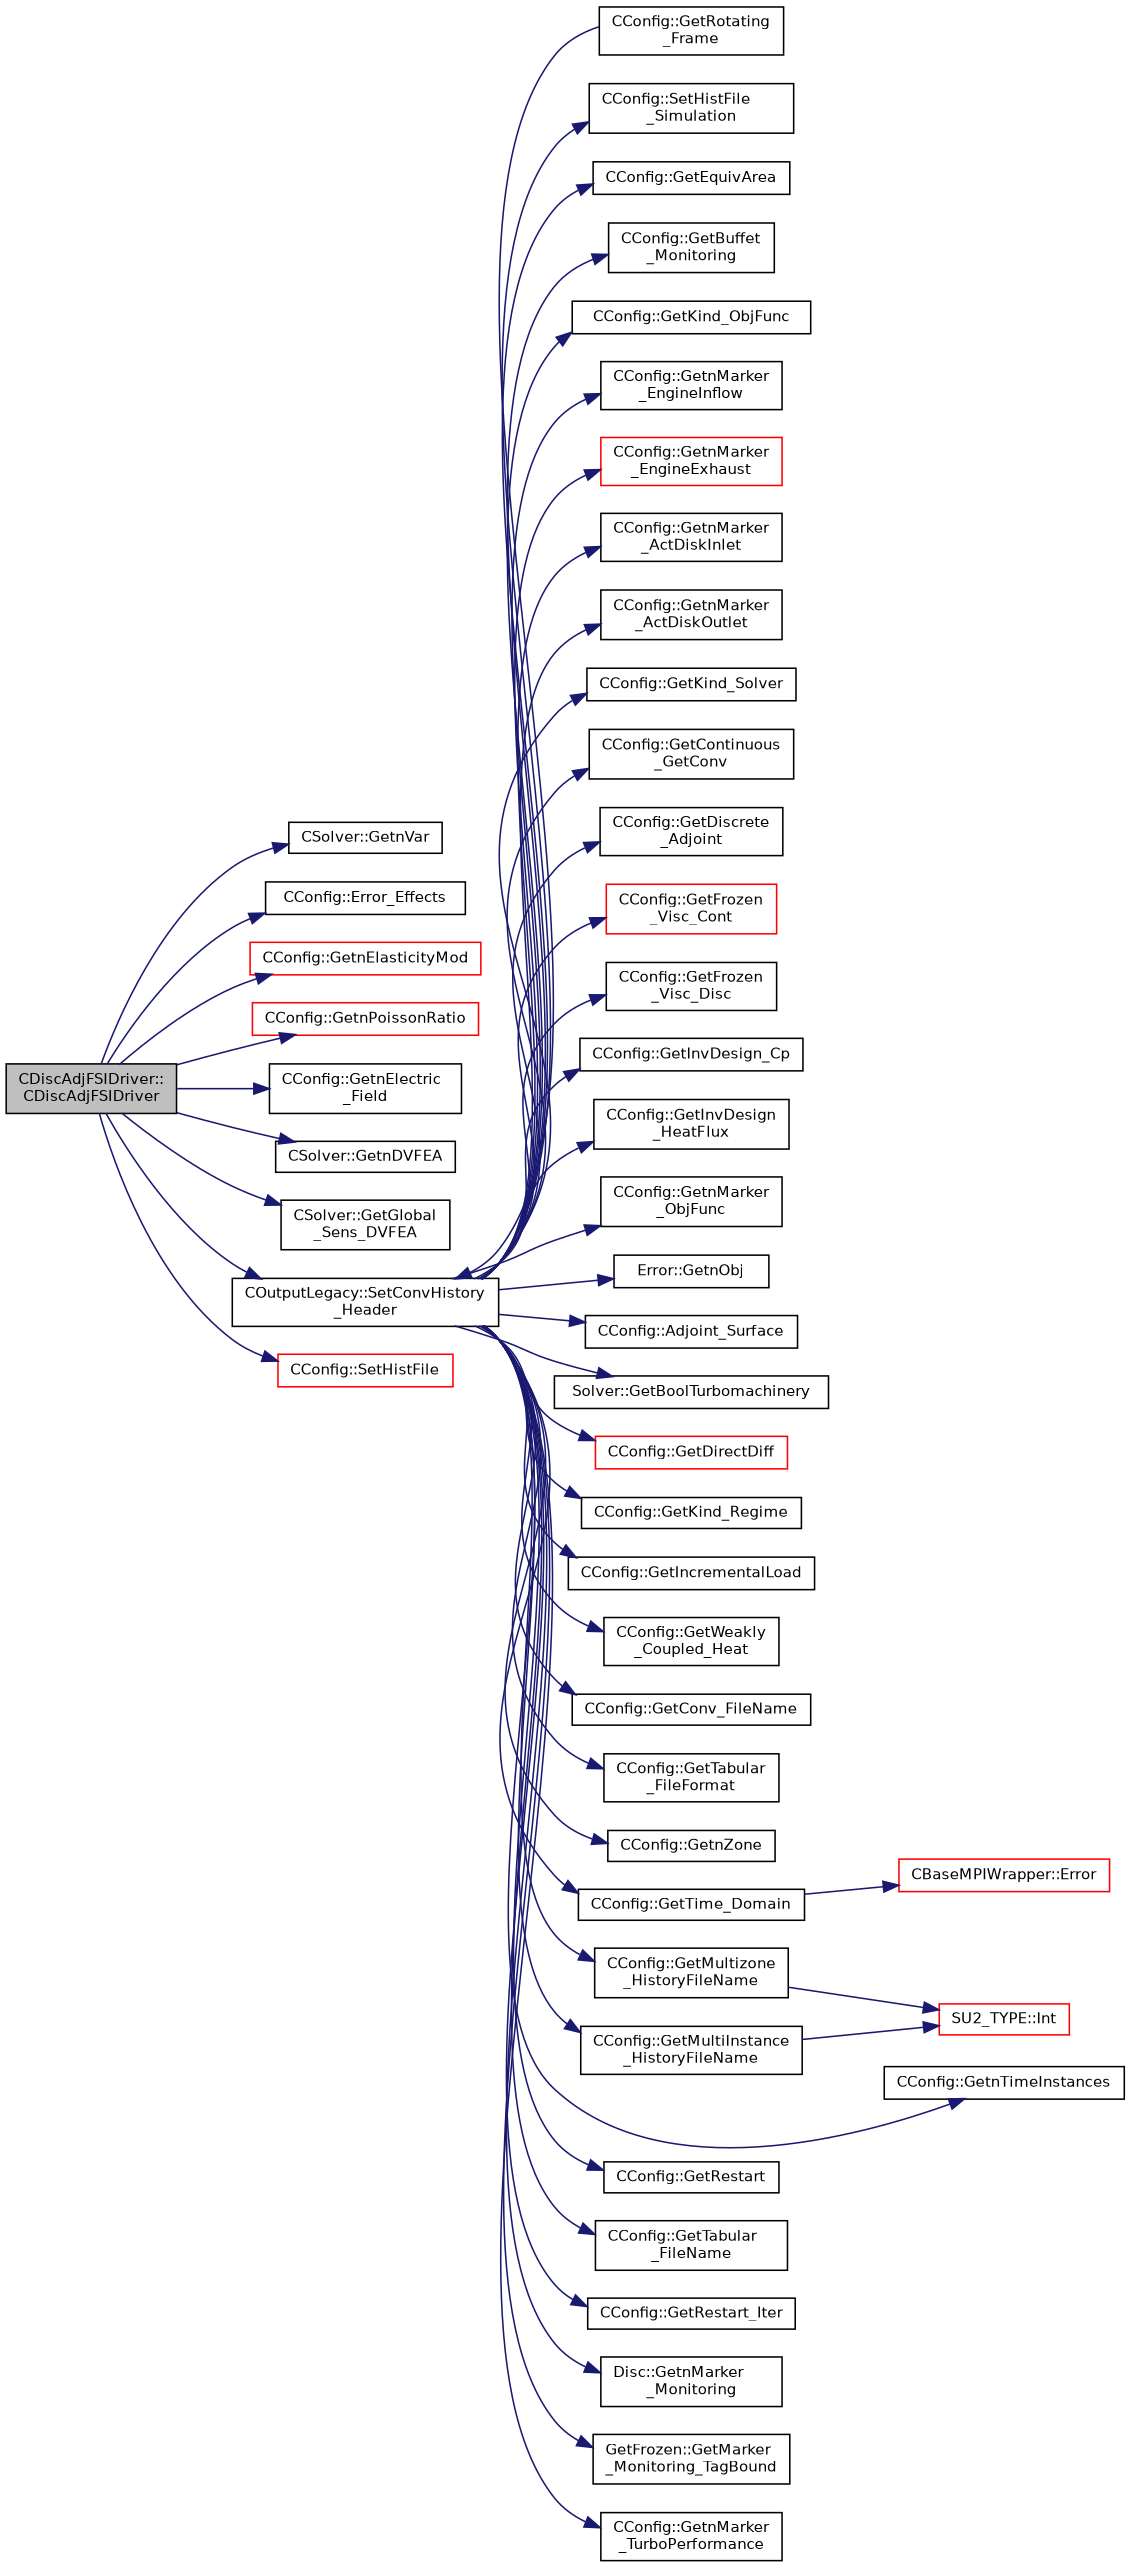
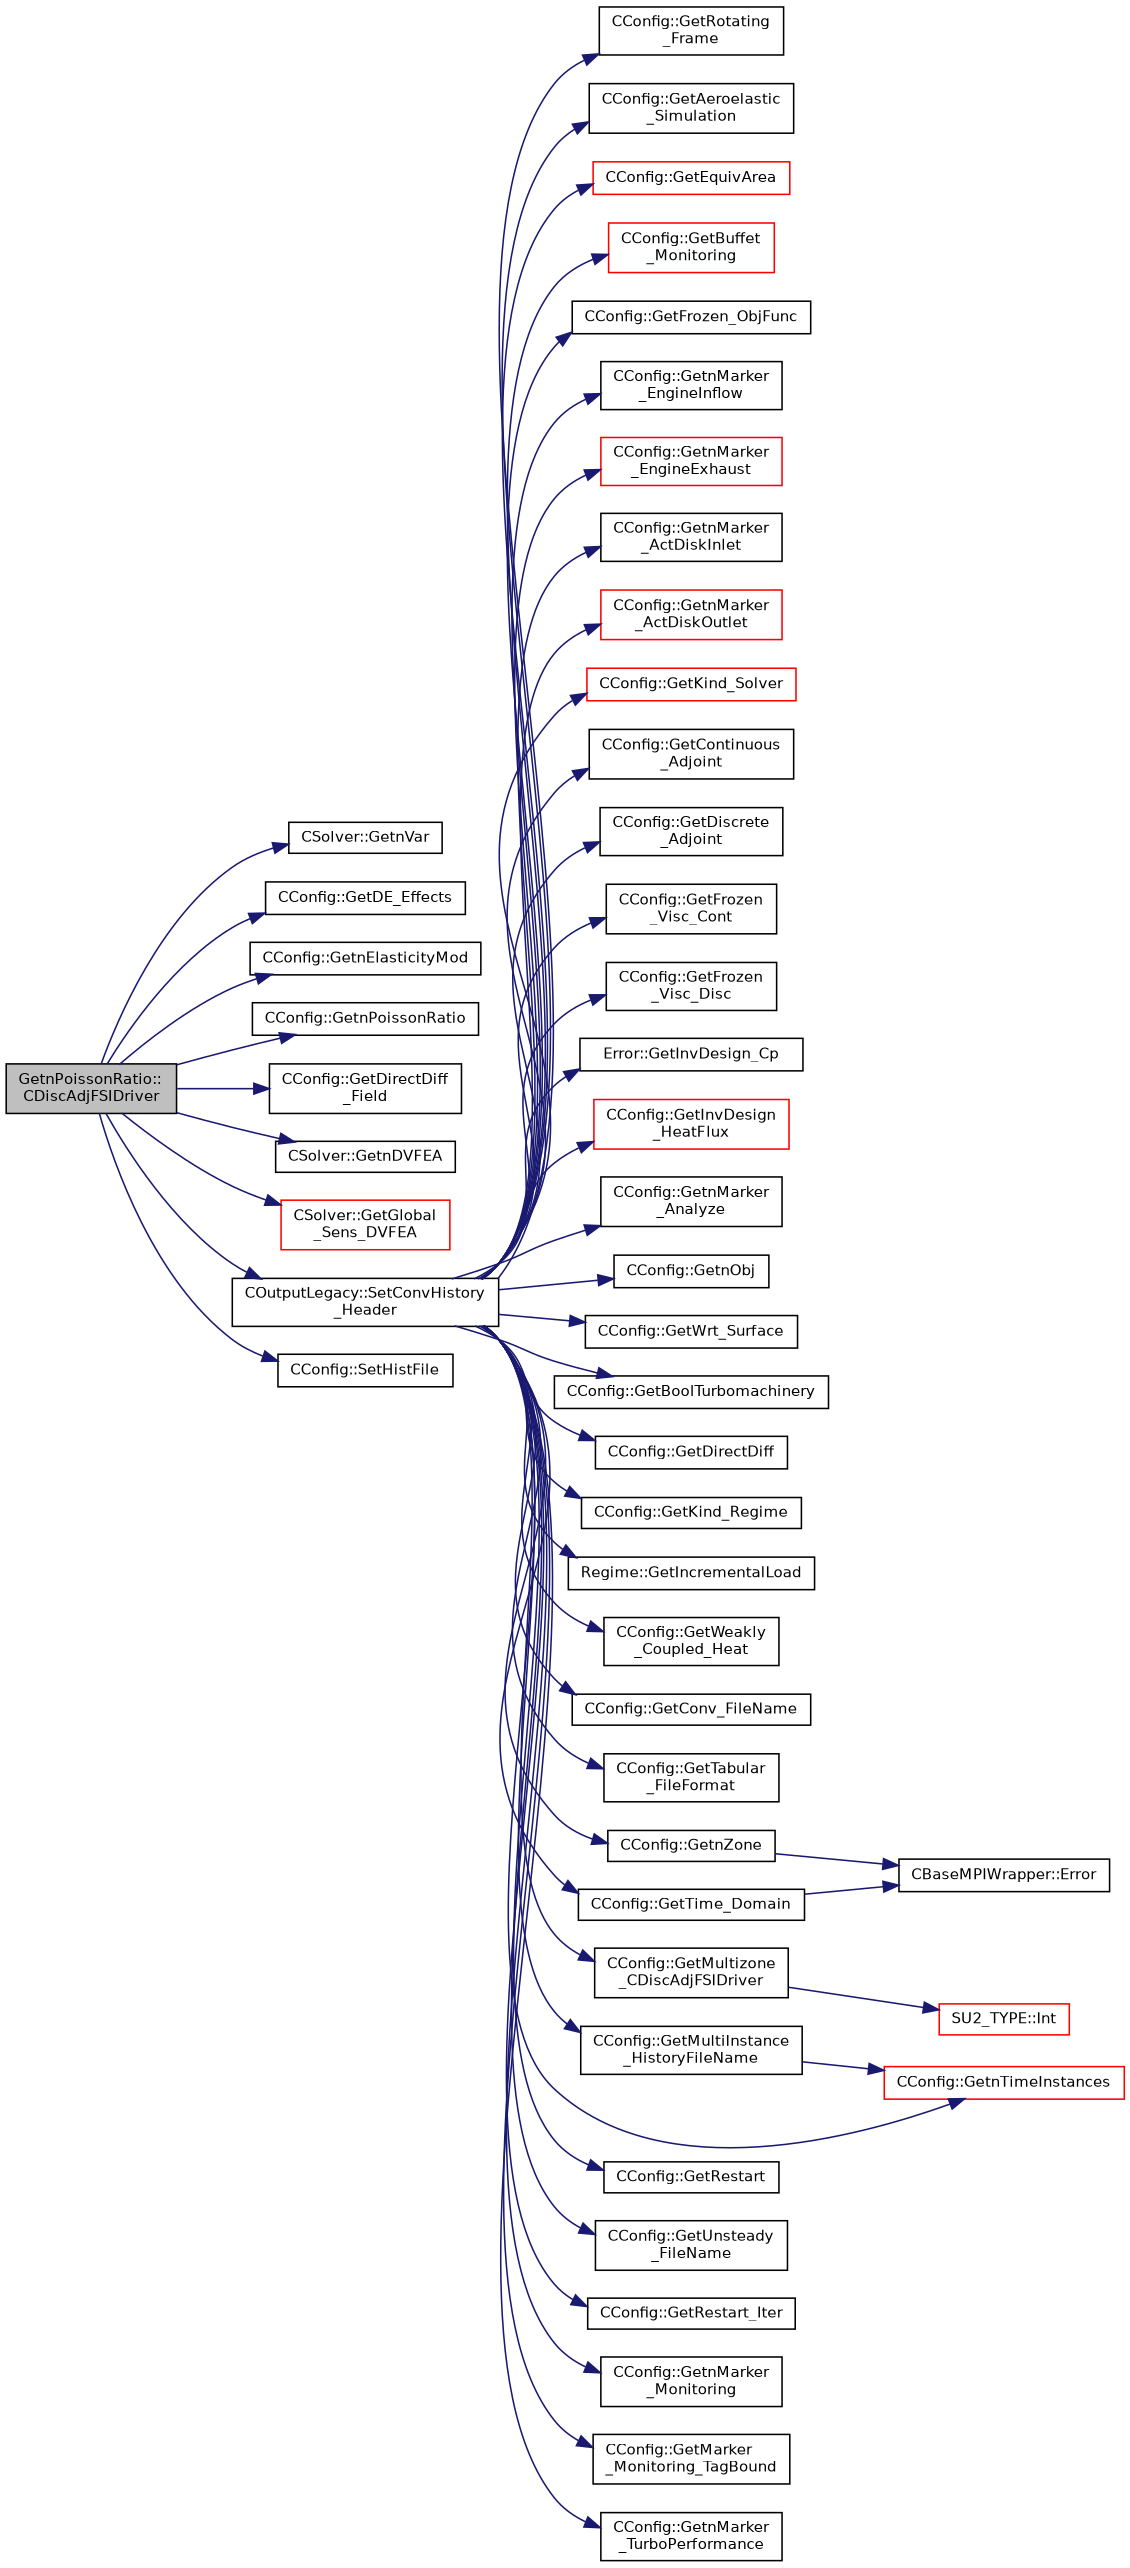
node "CConfig::SetHistFile _Simulation": label "CConfig::SetHistFile _Simulation" -> "CConfig::GetAeroelastic _Simulation"
node "CConfig::GetEquivArea": color black -> red
node "CConfig::GetBuffet _Monitoring": color black -> red
node "CConfig::GetKind_ObjFunc": label "CConfig::GetKind_ObjFunc" -> "CConfig::GetFrozen_ObjFunc"
node "CConfig::GetnMarker _ActDiskOutlet": color black -> red
edge "CConfig::GetRotating _Frame" -> "COutputLegacy::SetConvHistory _Header": reversed
node "CConfig::GetKind_Solver": color black -> red
node "CConfig::GetContinuous _GetConv": label "CConfig::GetContinuous _GetConv" -> "CConfig::GetContinuous _Adjoint"
node "CConfig::Error_Effects": label "CConfig::Error_Effects" -> "CConfig::GetDE_Effects"
node "CConfig::GetFrozen _Visc_Cont": color red -> black
node "CConfig::GetnElasticityMod": color red -> black
node "CConfig::GetnPoissonRatio": color red -> black
node "CConfig::GetInvDesign_Cp": label "CConfig::GetInvDesign_Cp" -> "Error::GetInvDesign_Cp"
node "CDiscAdjFSIDriver:: CDiscAdjFSIDriver": label "CDiscAdjFSIDriver:: CDiscAdjFSIDriver" -> "GetnPoissonRatio:: CDiscAdjFSIDriver"
node "CConfig::GetnElectric _Field": label "CConfig::GetnElectric _Field" -> "CConfig::GetDirectDiff _Field"
node "CConfig::GetInvDesign _HeatFlux": color black -> red
node "CConfig::GetnMarker _ObjFunc": label "CConfig::GetnMarker _ObjFunc" -> "CConfig::GetnMarker _Analyze"
node "CSolver::GetGlobal _Sens_DVFEA": color black -> red
node "Error::GetnObj": label "Error::GetnObj" -> "CConfig::GetnObj"
node "CConfig::Adjoint_Surface": label "CConfig::Adjoint_Surface" -> "CConfig::GetWrt_Surface"
node "CConfig::SetHistFile": color red -> black
node "Solver::GetBoolTurbomachinery": label "Solver::GetBoolTurbomachinery" -> "CConfig::GetBoolTurbomachinery"
node "CConfig::GetDirectDiff": color red -> black
node "CConfig::GetIncrementalLoad": label "CConfig::GetIncrementalLoad" -> "Regime::GetIncrementalLoad"
edge "CConfig::GetnZone" -> "CBaseMPIWrapper::Error": added
node "CBaseMPIWrapper::Error": color red -> black
node "CConfig::GetMultizone _HistoryFileName": label "CConfig::GetMultizone _HistoryFileName" -> "CConfig::GetMultizone _CDiscAdjFSIDriver"
edge "CConfig::GetMultiInstance _HistoryFileName" -> "SU2_TYPE::Int": now "CConfig::GetMultiInstance _HistoryFileName" -> "CConfig::GetnTimeInstances"
node "CConfig::GetnTimeInstances": color black -> red
node "CConfig::GetTabular _FileName": label "CConfig::GetTabular _FileName" -> "CConfig::GetUnsteady _FileName"
node "Disc::GetnMarker _Monitoring": label "Disc::GetnMarker _Monitoring" -> "CConfig::GetnMarker _Monitoring"
node "GetFrozen::GetMarker _Monitoring_TagBound": label "GetFrozen::GetMarker _Monitoring_TagBound" -> "CConfig::GetMarker _Monitoring_TagBound"
